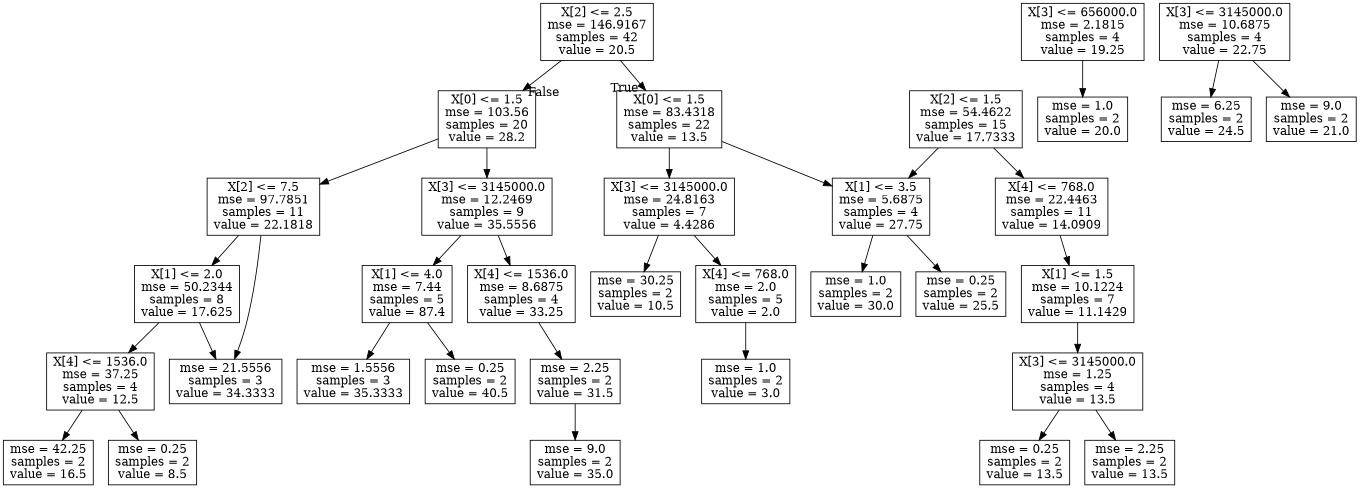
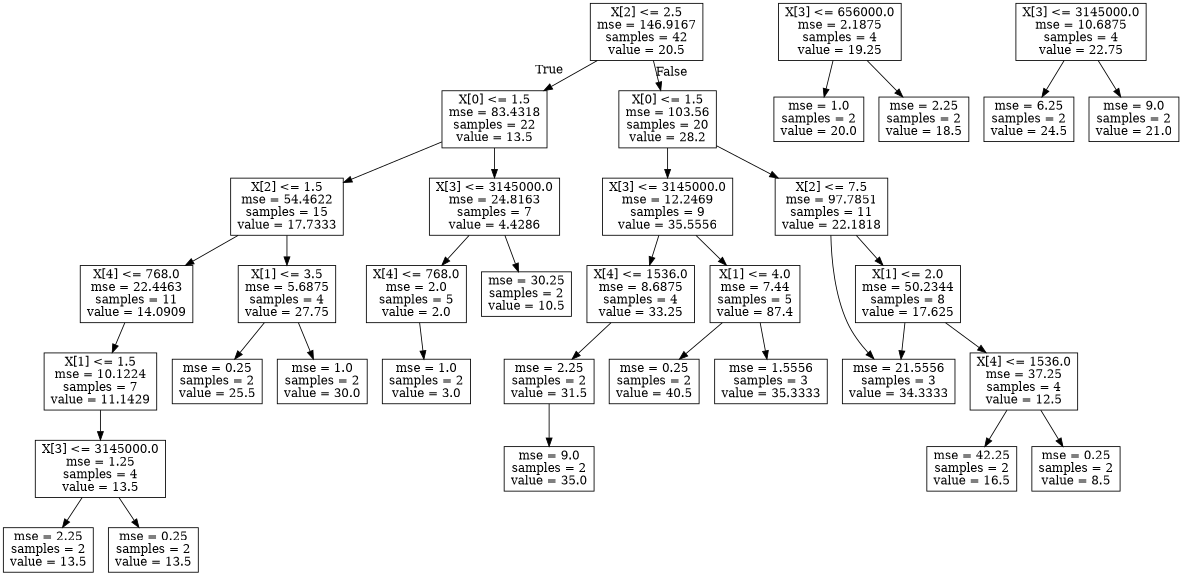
node "X[3] <= 656000.0 mse = 2.1815 samples = 4 value = 19.25": label "X[3] <= 656000.0 mse = 2.1815 samples = 4 value = 19.25" -> "X[3] <= 656000.0 mse = 2.1875 samples = 4 value = 19.25"
node "mse = 2.25 samples = 2 value = 18.5": added
edge "X[0] <= 1.5 mse = 83.4318 samples = 22 value = 13.5" -> "X[1] <= 3.5 mse = 5.6875 samples = 4 value = 27.75": now "X[0] <= 1.5 mse = 83.4318 samples = 22 value = 13.5" -> "X[2] <= 1.5 mse = 54.4622 samples = 15 value = 17.7333"
